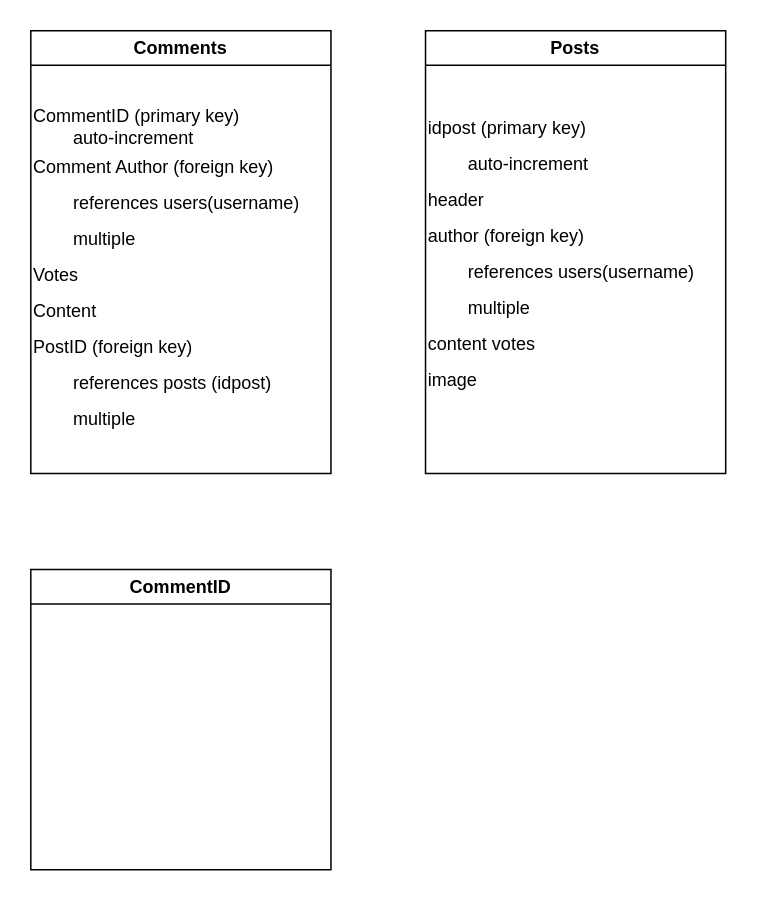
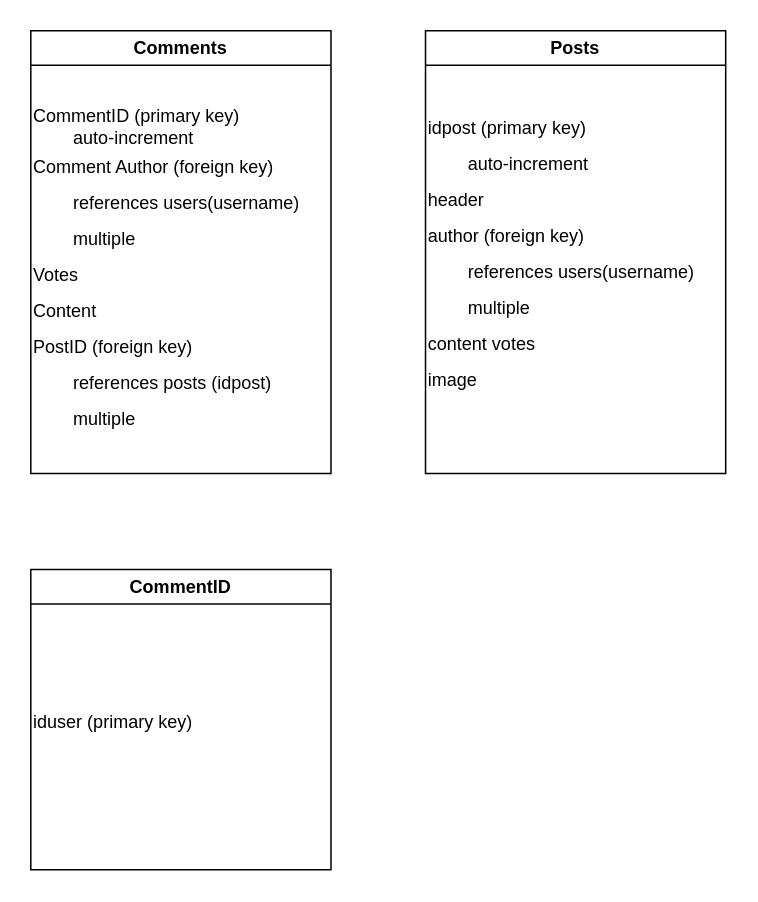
node "iduser (primary key)": added
